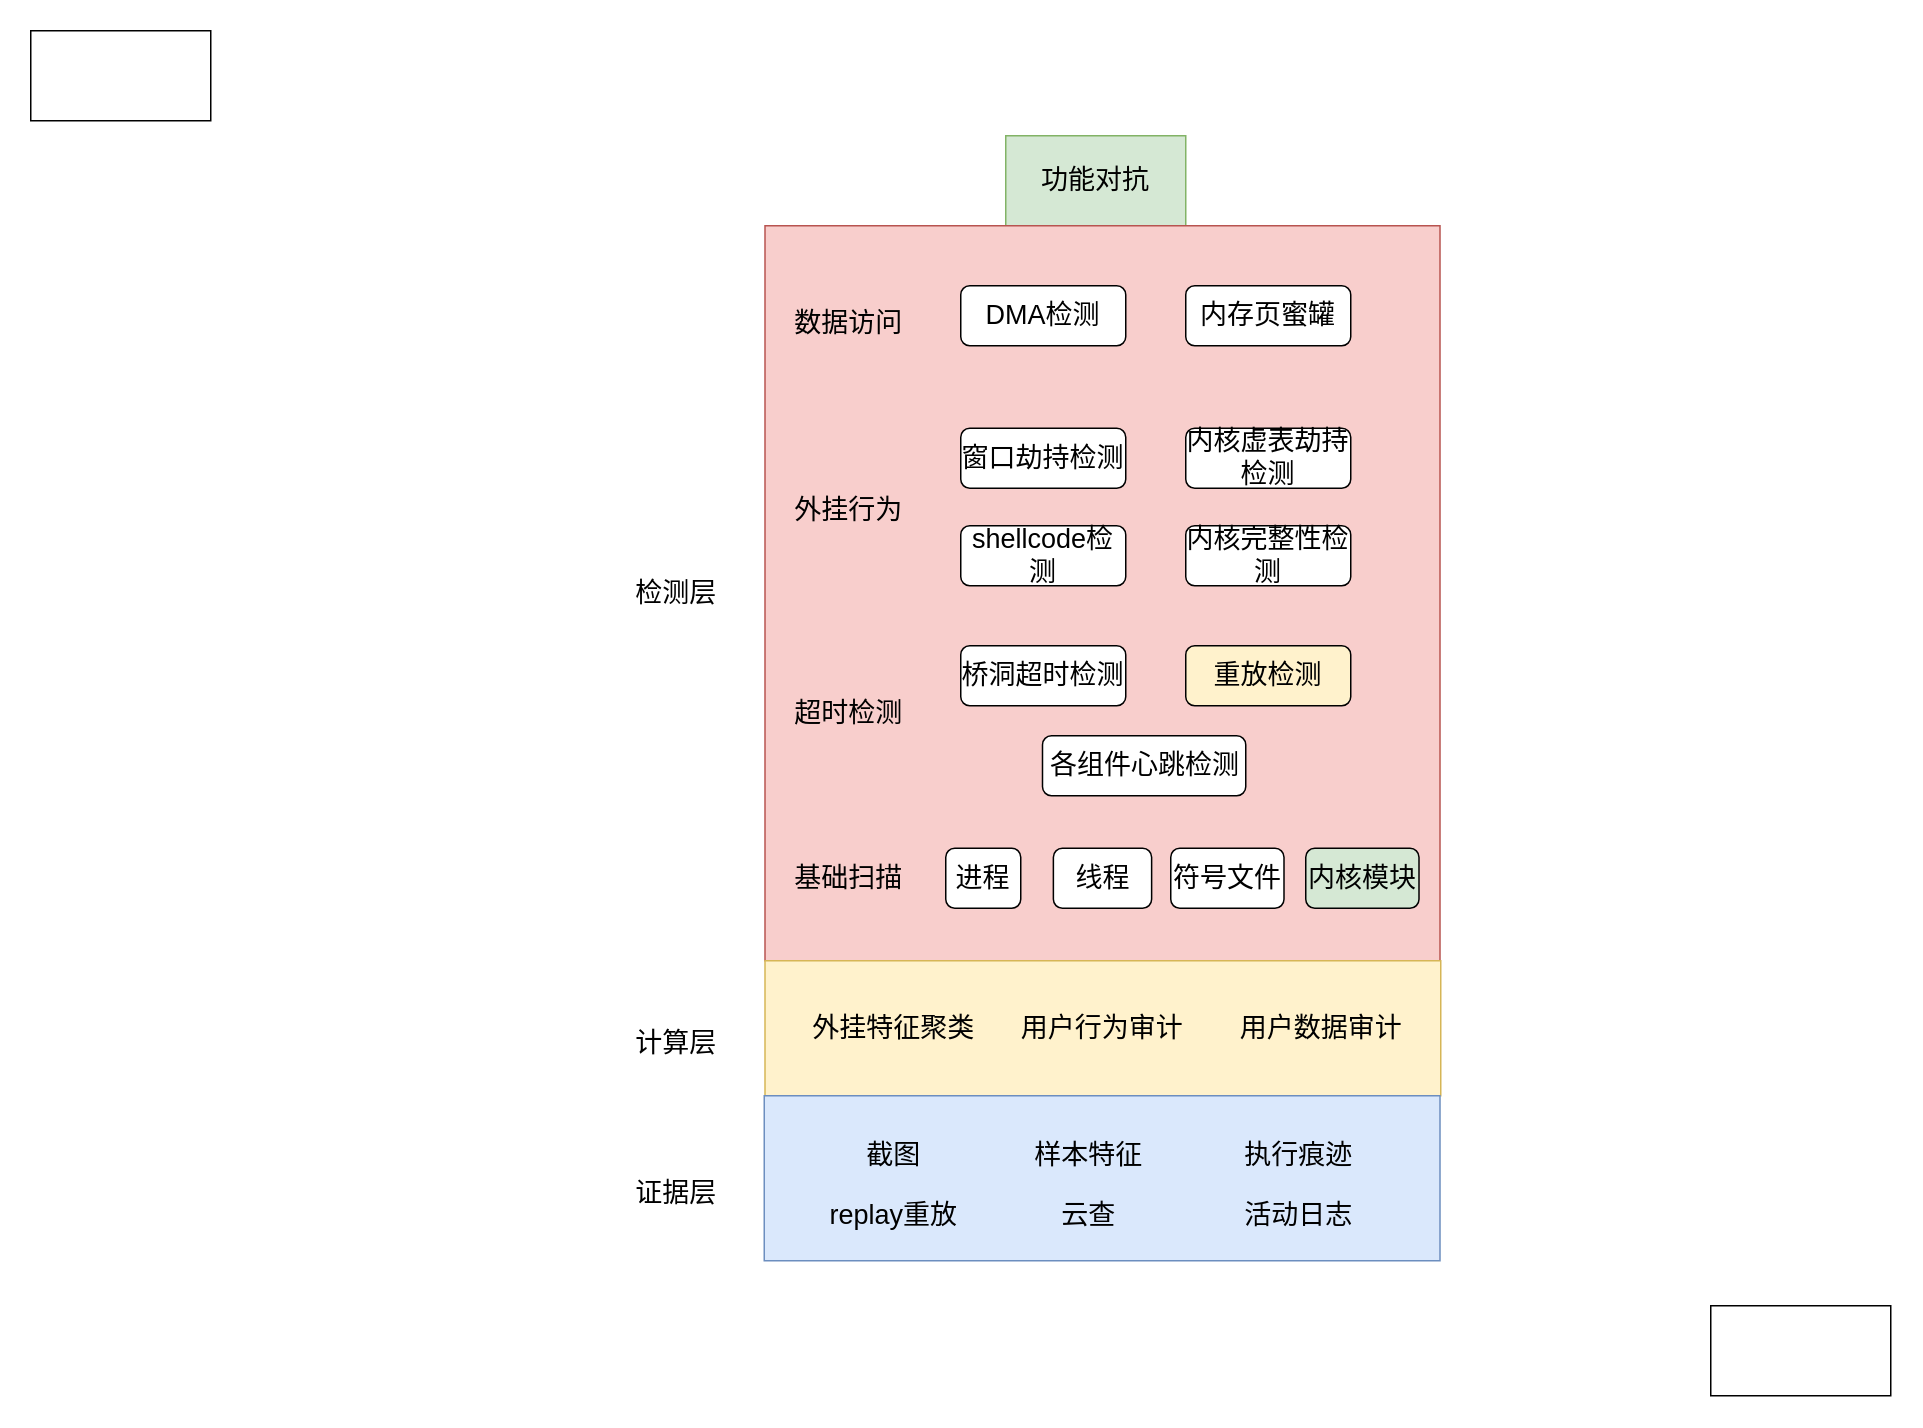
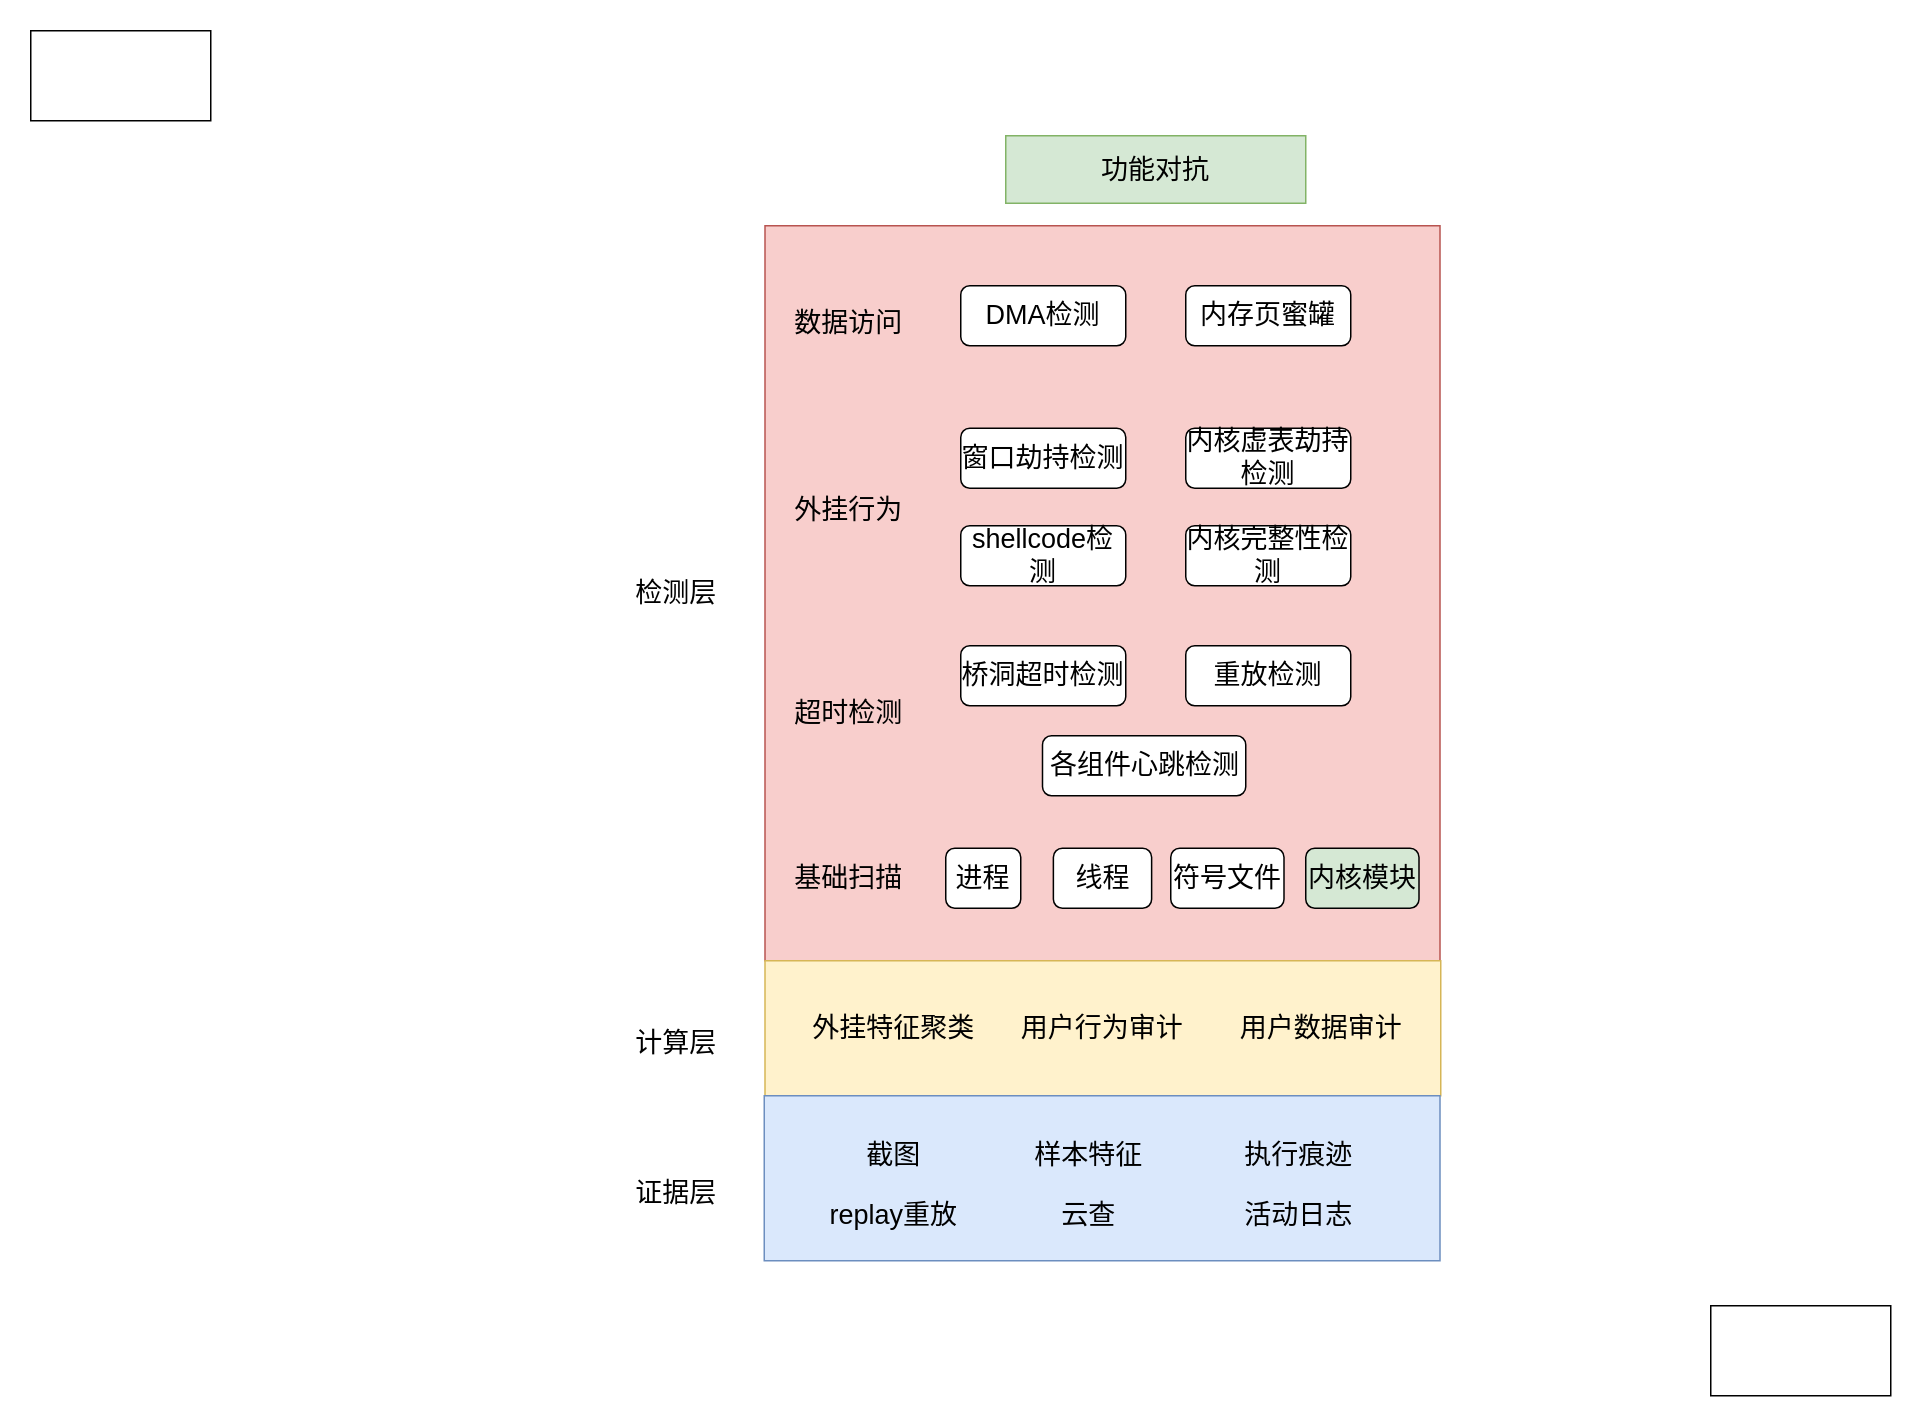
node "功能对抗": size 180x90 -> 300x68
node "重放检测": fillcolor #fff2cc -> #ffffff
